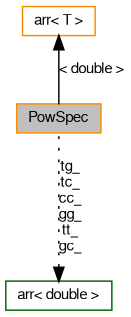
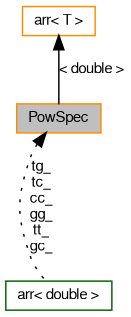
edge "PowSpec" -> "arr< double >": reversed
